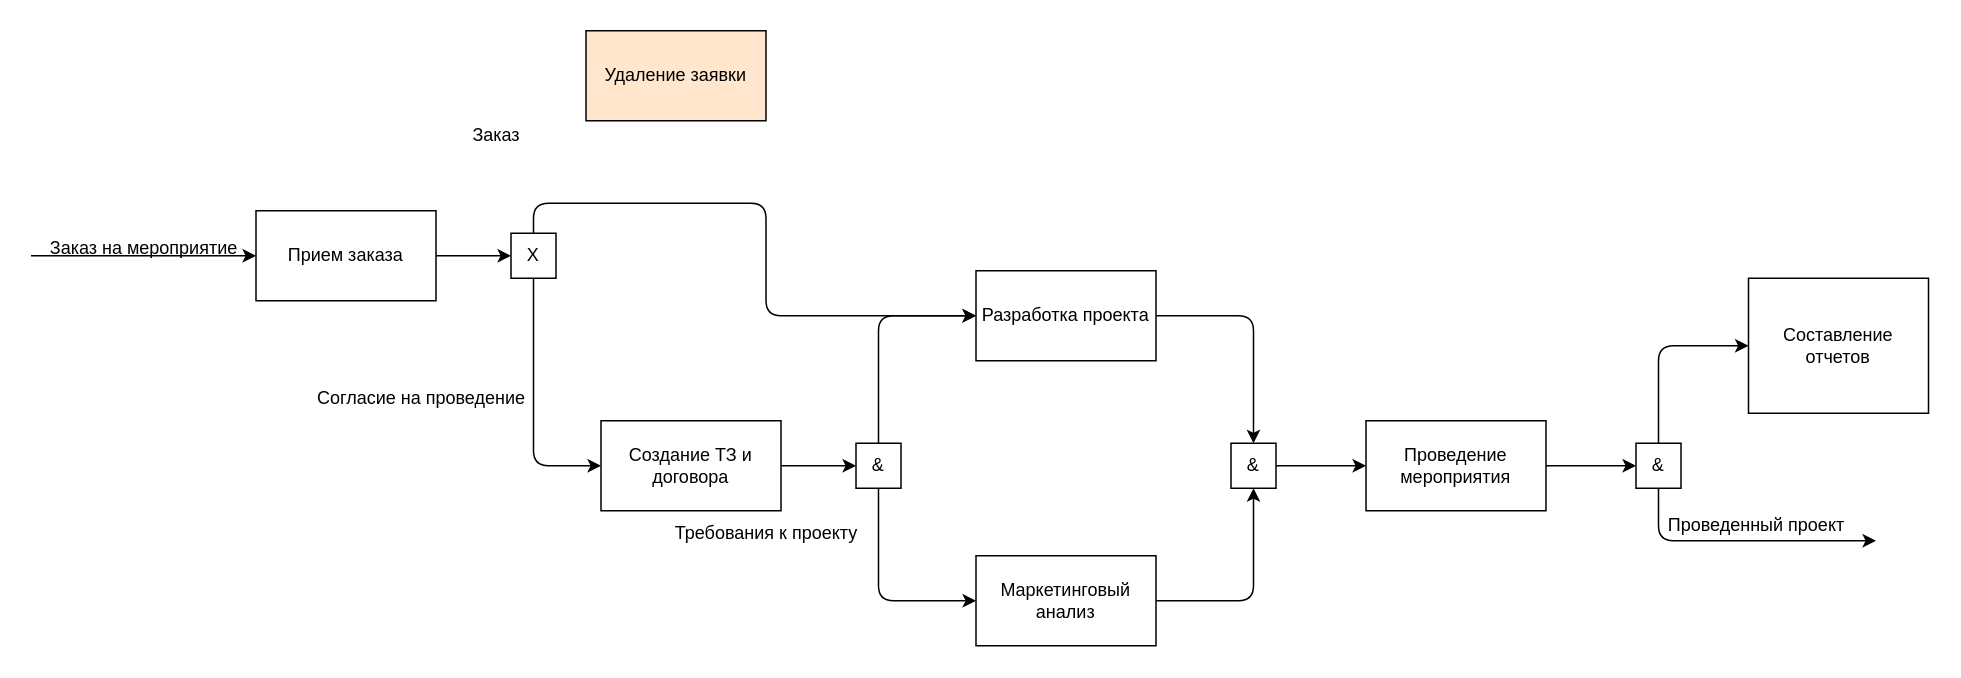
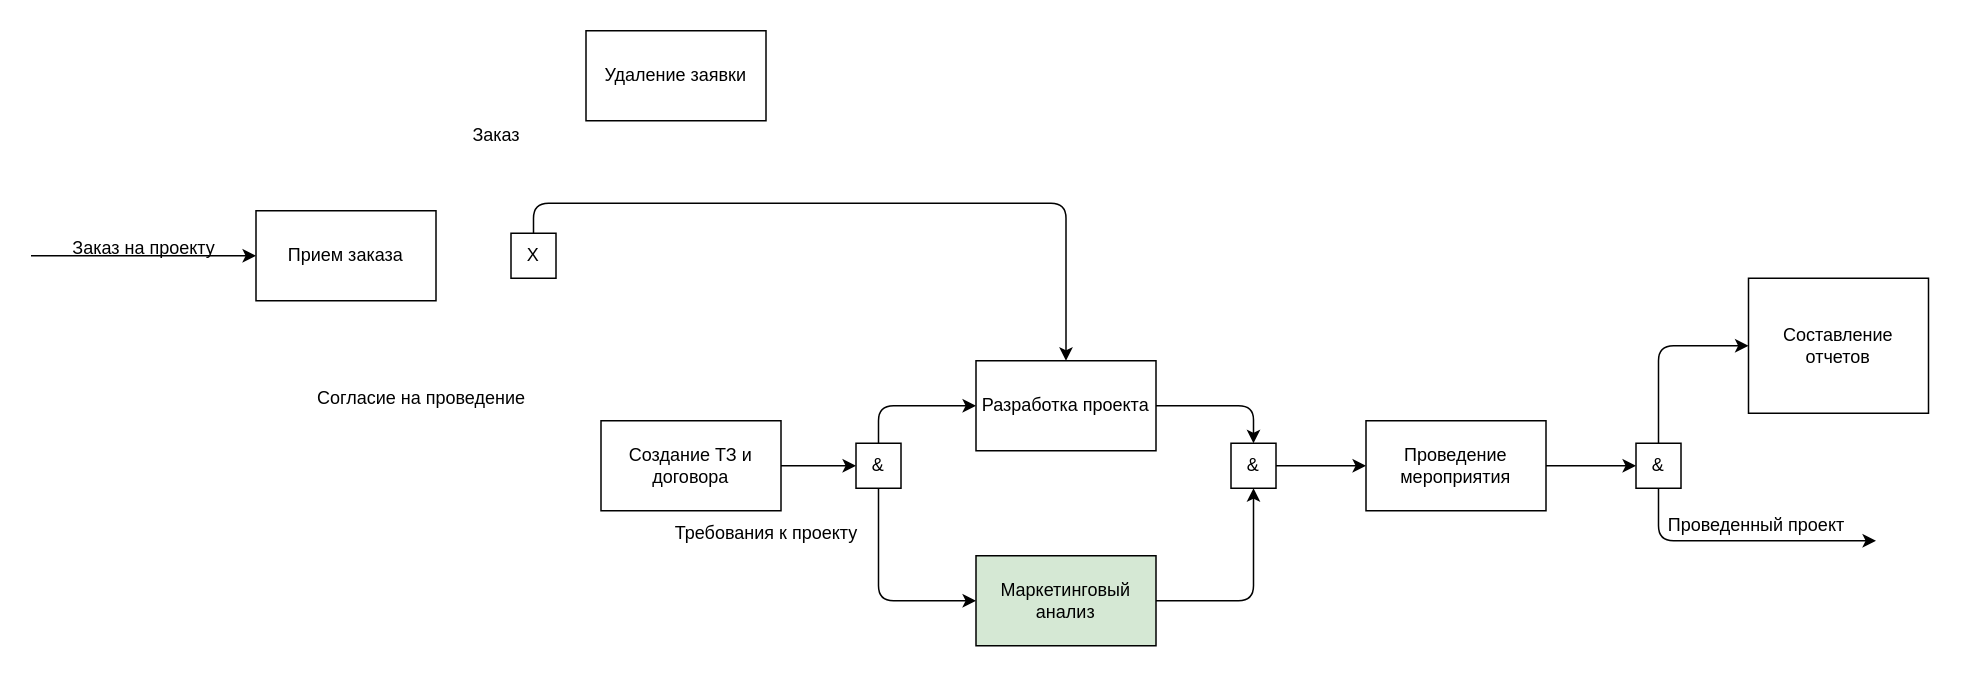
node "Удаление заявки": fillcolor #ffe6cc -> #ffffff
node "Заказ на мероприятие": label "Заказ на мероприятие" -> "Заказ на проекту"
edge "Прием заказа" -> "X": removed
node "Разработка проекта": moved (1066, 316) -> (1066, 406)
edge "X" -> "Создание ТЗ и договора": removed
node "Маркетинговый анализ": fillcolor #ffffff -> #d5e8d4
